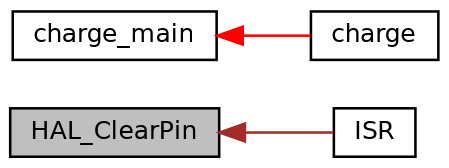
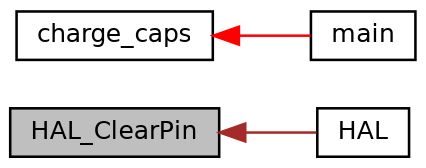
node "charge_main": label "charge_main" -> "charge_caps"
node "charge": label "charge" -> "main"
node "ISR": label "ISR" -> "HAL"
